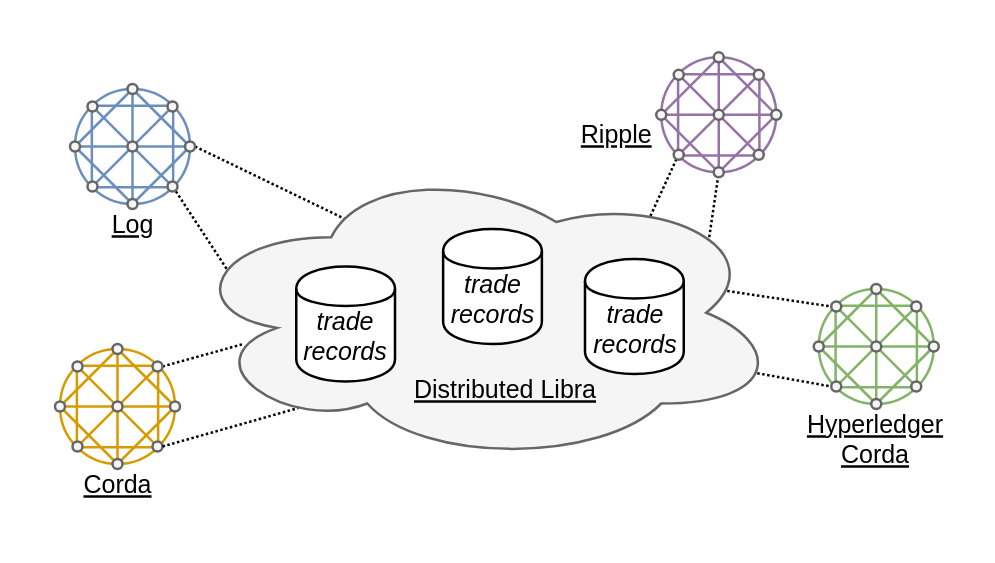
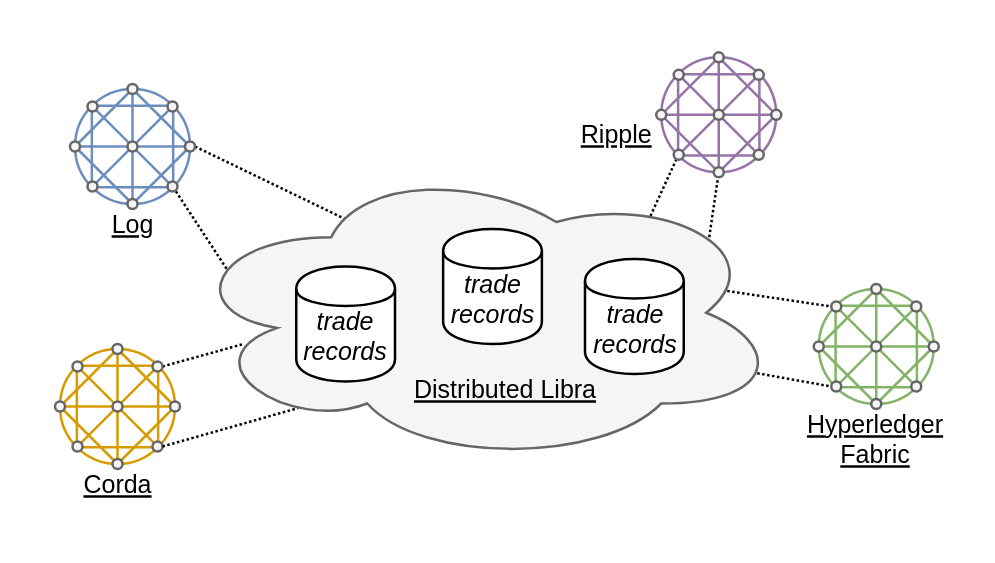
node "Hyperledger Corda": label "Hyperledger Corda" -> "Hyperledger Fabric"
